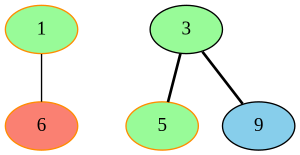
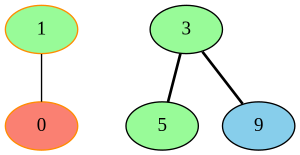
node "6": label "6" -> "0"
node "5": color darkorange -> black
